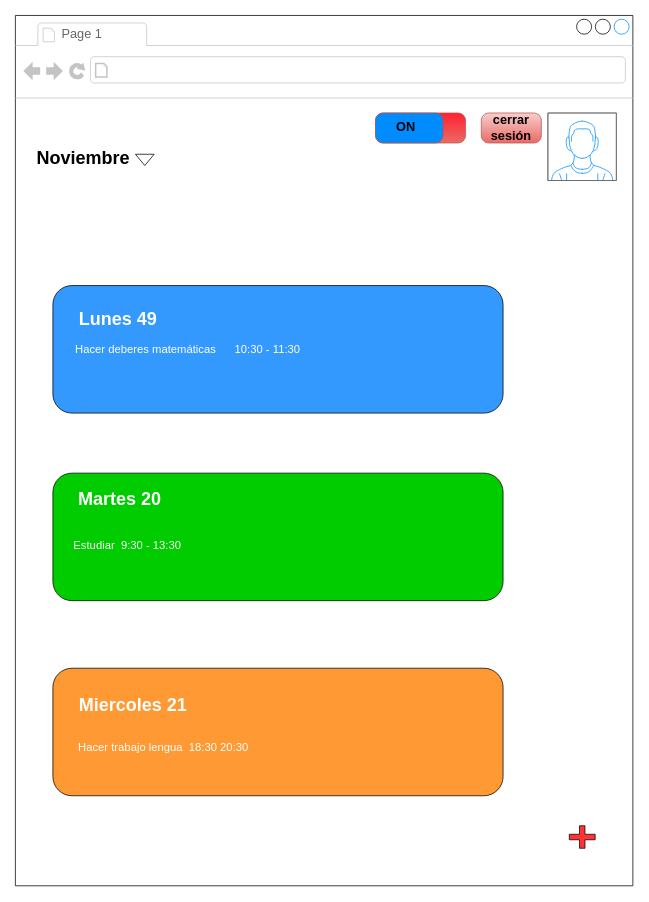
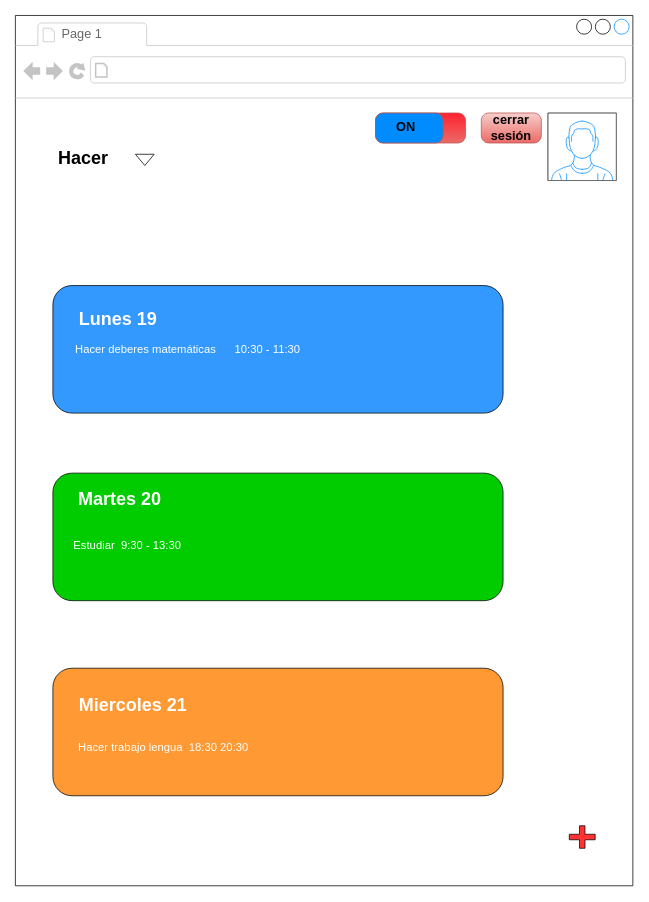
node "Noviembre": label "Noviembre" -> "Hacer"
node "Lunes 49": label "Lunes 49" -> "Lunes 19"
